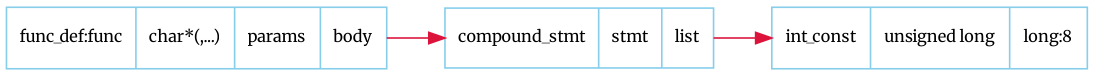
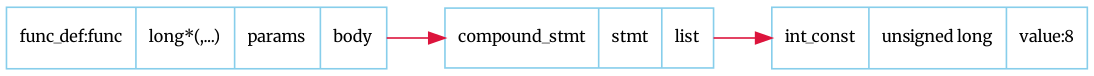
node "func_def:func": text "char*(,...)" -> "long*(,...)"
node "int_const": text "long:8" -> "value:8"
